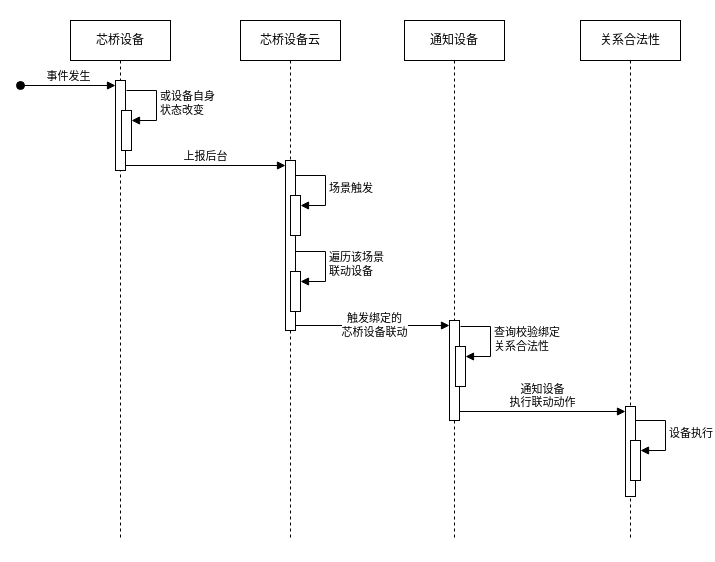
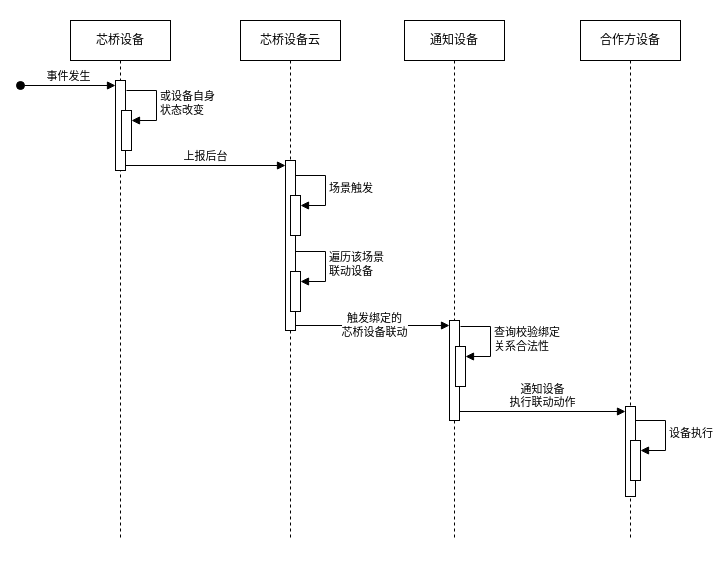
node "关系合法性": label "关系合法性" -> "合作方设备"
